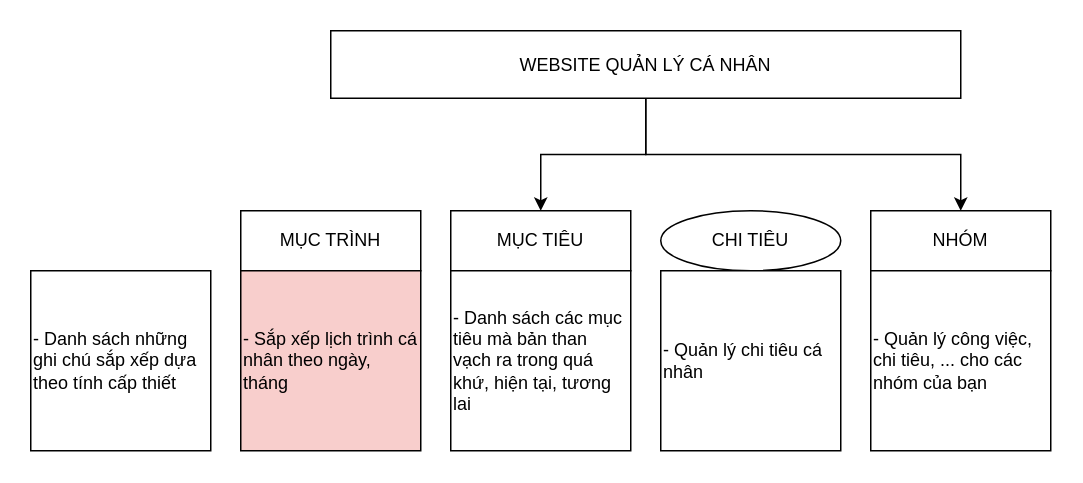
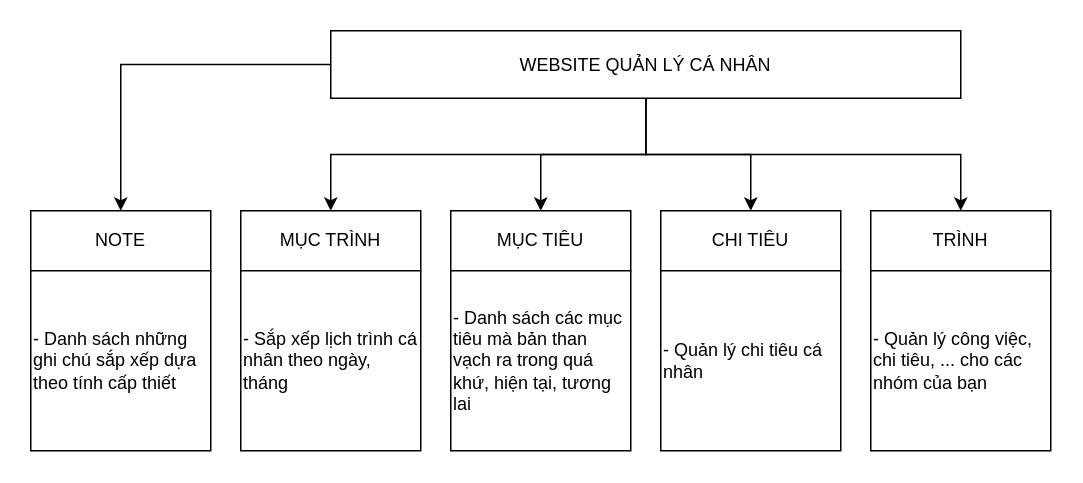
edge "WEBSITE QUẢN LÝ CÁ NHÂN" -> "NOTE": added
edge "WEBSITE QUẢN LÝ CÁ NHÂN" -> "MỤC TRÌNH": added
edge "WEBSITE QUẢN LÝ CÁ NHÂN" -> "CHI TIÊU": added
node "NOTE": added
node "CHI TIÊU": shape ellipse -> rectangle
node "NHÓM": label "NHÓM" -> "TRÌNH"
node "- Sắp xếp lịch trình cá nhân theo ngày, tháng": fillcolor #f8cecc -> #ffffff
